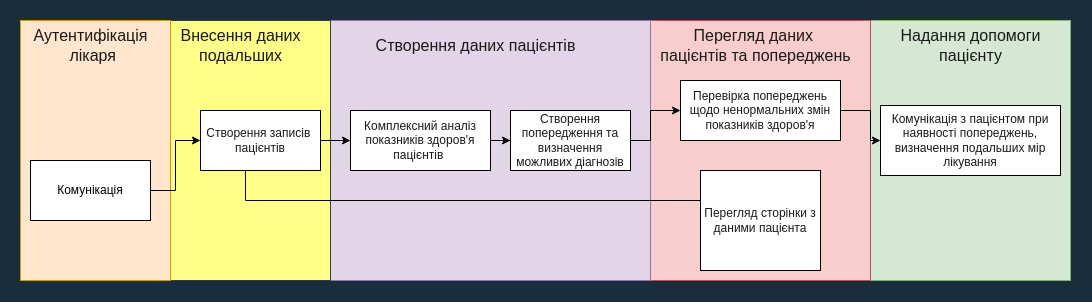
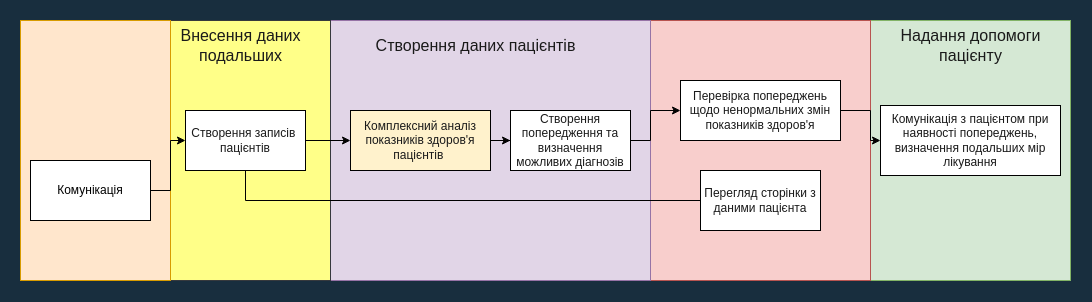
node "Аутентифікація лікаря": removed
node "Перегляд даних пацієнтів та попереджень": removed
node "Створення записів пацієнтів": moved (261, 141) -> (246, 141)
node "Комплексний аналіз показників здоров'я пацієнтів": fillcolor #ffffff -> #fff2cc
node "Перегляд сторінки з даними пацієнта": size 120x100 -> 120x60
